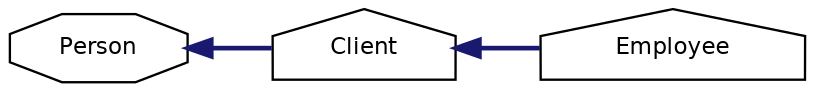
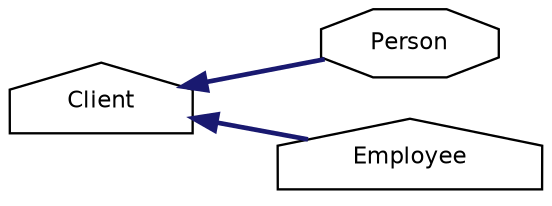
edge "Client" -> "Person": reversed
